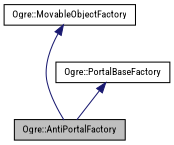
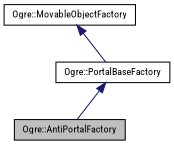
edge "Ogre::AntiPortalFactory" -> "Ogre::MovableObjectFactory": now "Ogre::PortalBaseFactory" -> "Ogre::MovableObjectFactory"
